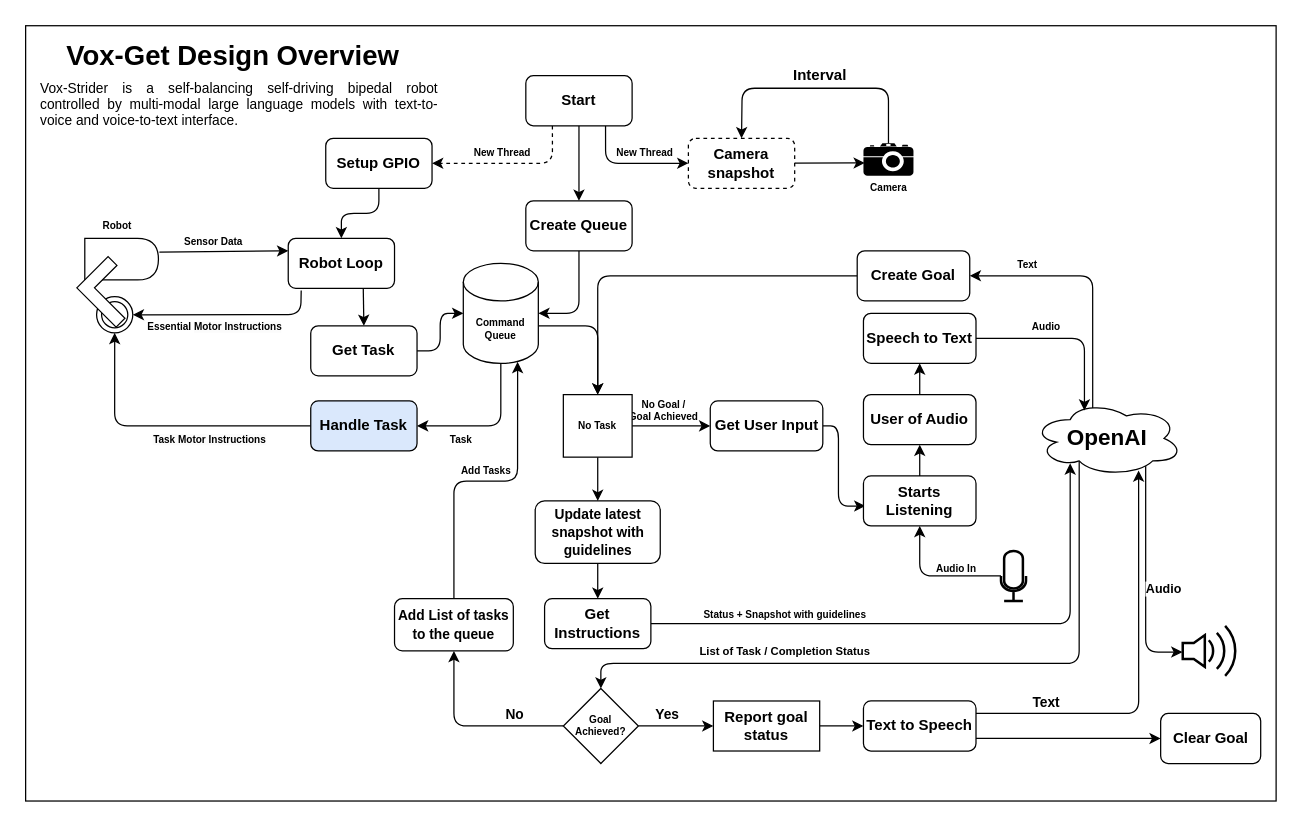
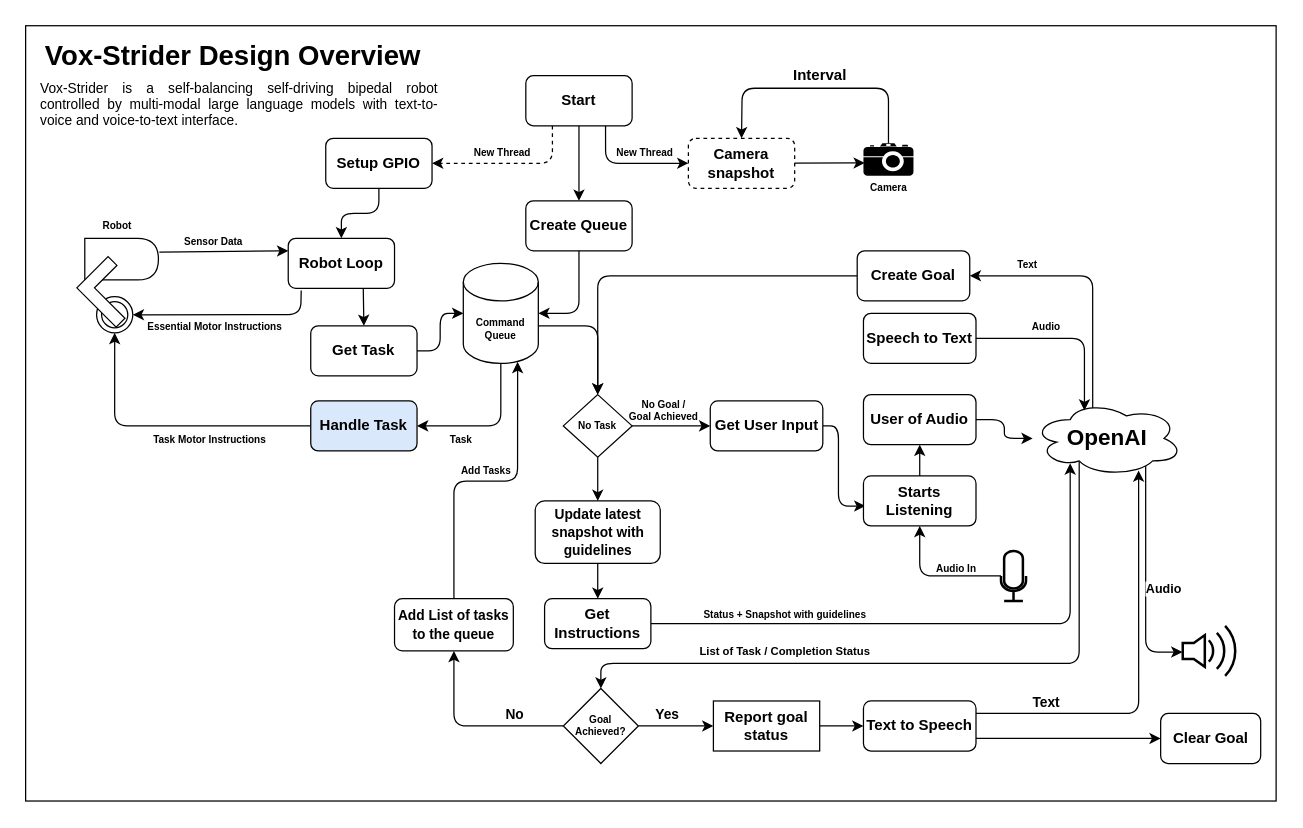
node "Vox-Get Design Overview": label "Vox-Get Design Overview" -> "Vox-Strider Design Overview"
edge "User of Audio" -> "Speech to Text": now "User of Audio" -> "OpenAI"
node "No Task": shape rectangle -> diamond
